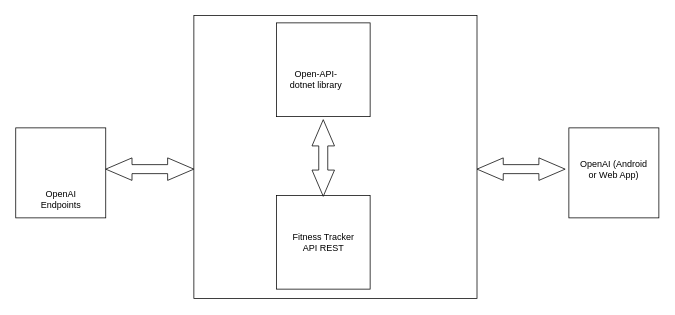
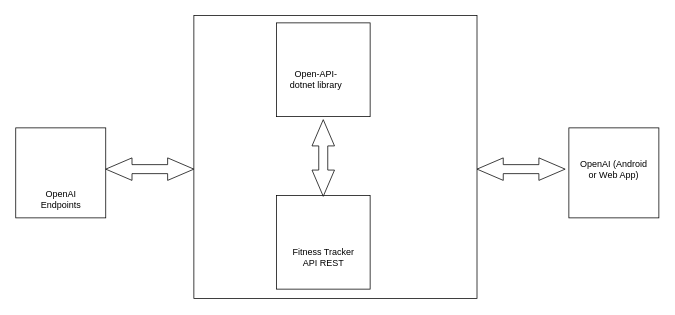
node "Fitness Tracker API REST": moved (323, 242) -> (323, 257)
